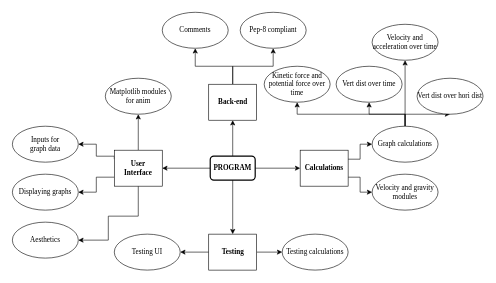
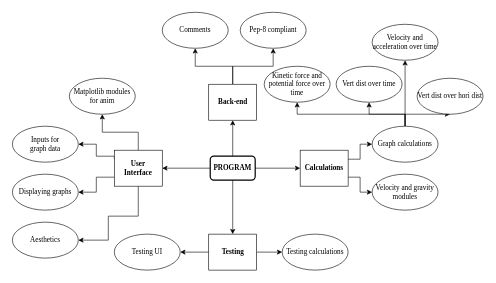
node "Matplotlib modules for anim": moved (138, 96) -> (102, 96)
